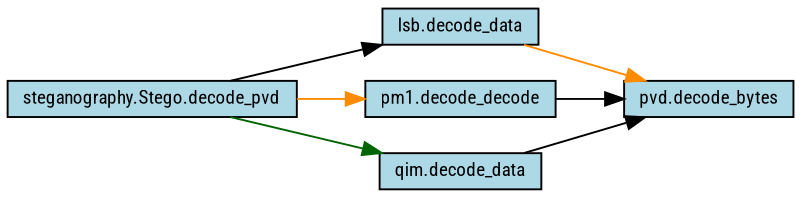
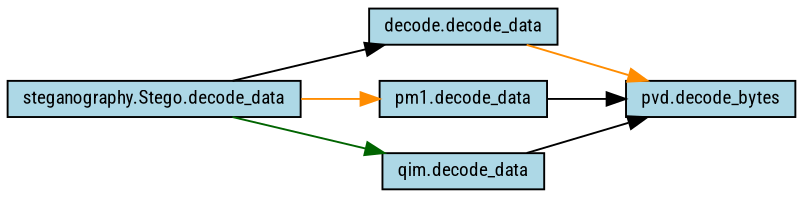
node "lsb.decode_data": label "lsb.decode_data" -> "decode.decode_data"
node "steganography.Stego.decode_pvd": label "steganography.Stego.decode_pvd" -> "steganography.Stego.decode_data"
node "pm1.decode_decode": label "pm1.decode_decode" -> "pm1.decode_data"
